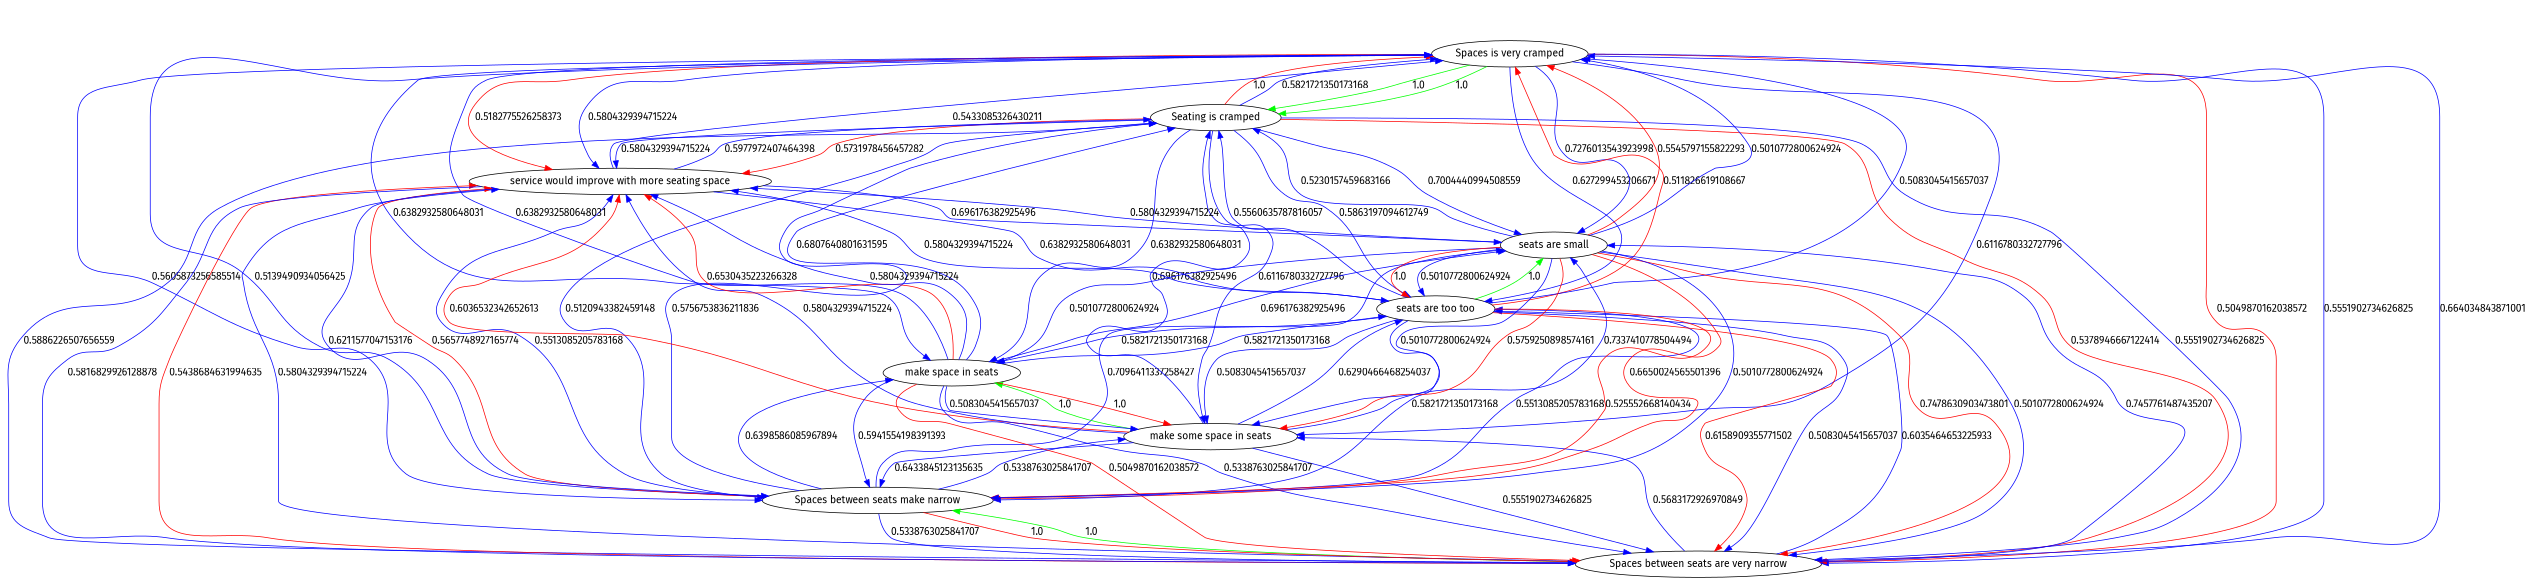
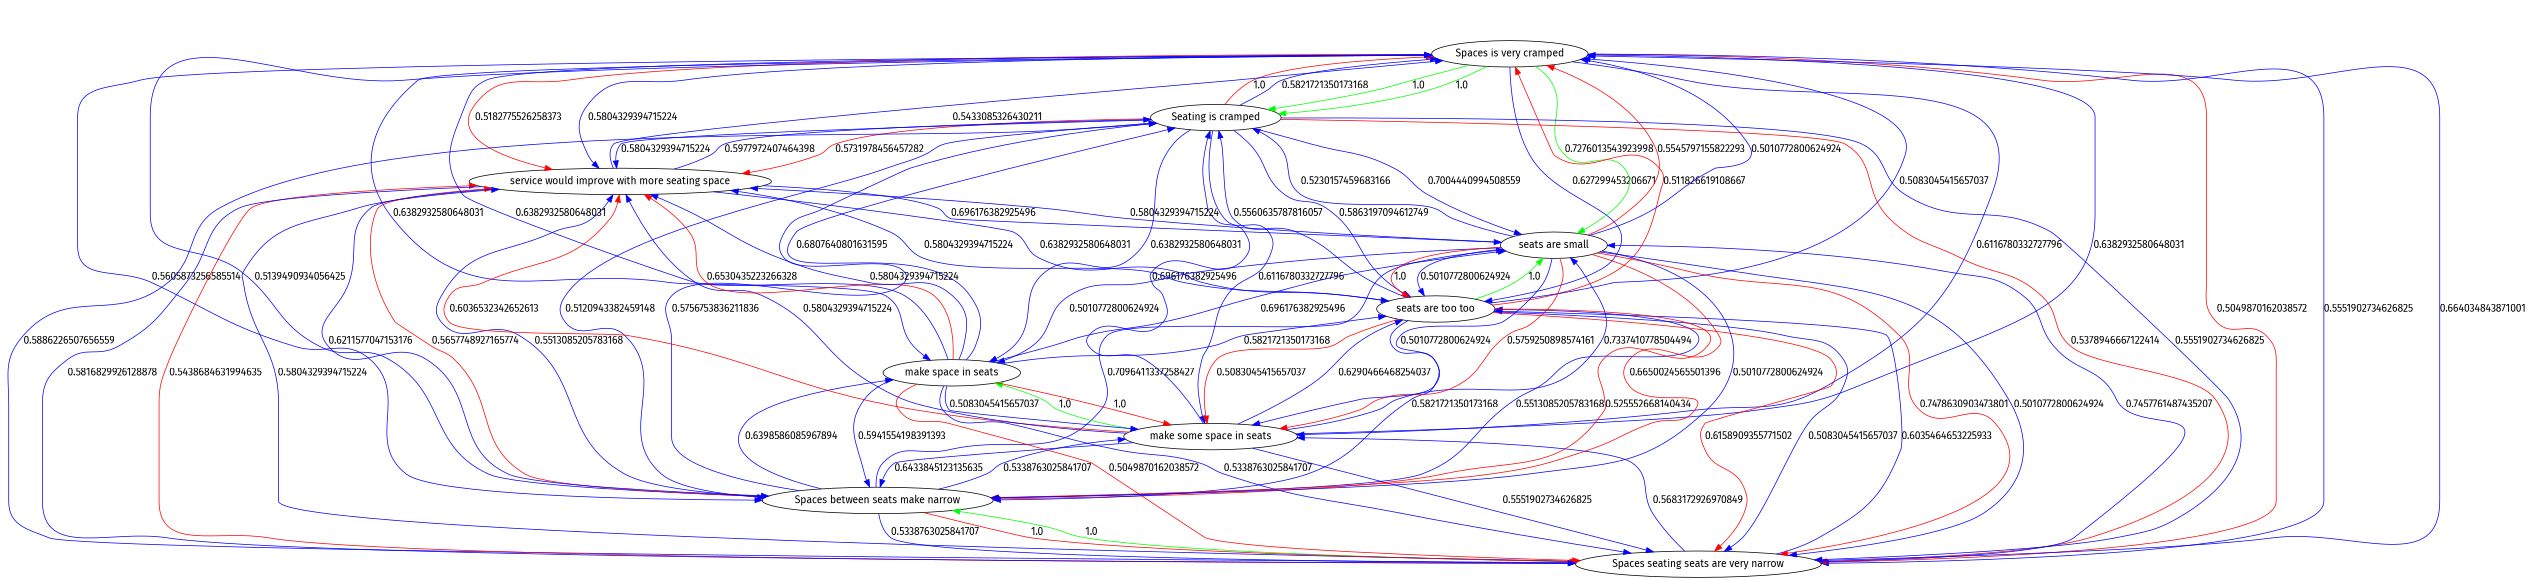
edge "Spaces is very cramped" -> "seats are small": color blue -> green
edge "make some space in seats" -> "Spaces is very cramped": added, label "0.6382932580648031"
edge "seats are too too" -> "make space in seats": removed, label "0.5821721350173168"
edge "seats are too too" -> "make some space in seats": color blue -> red
node "Spaces between seats are very narrow": label "Spaces between seats are very narrow" -> "Spaces seating seats are very narrow"
